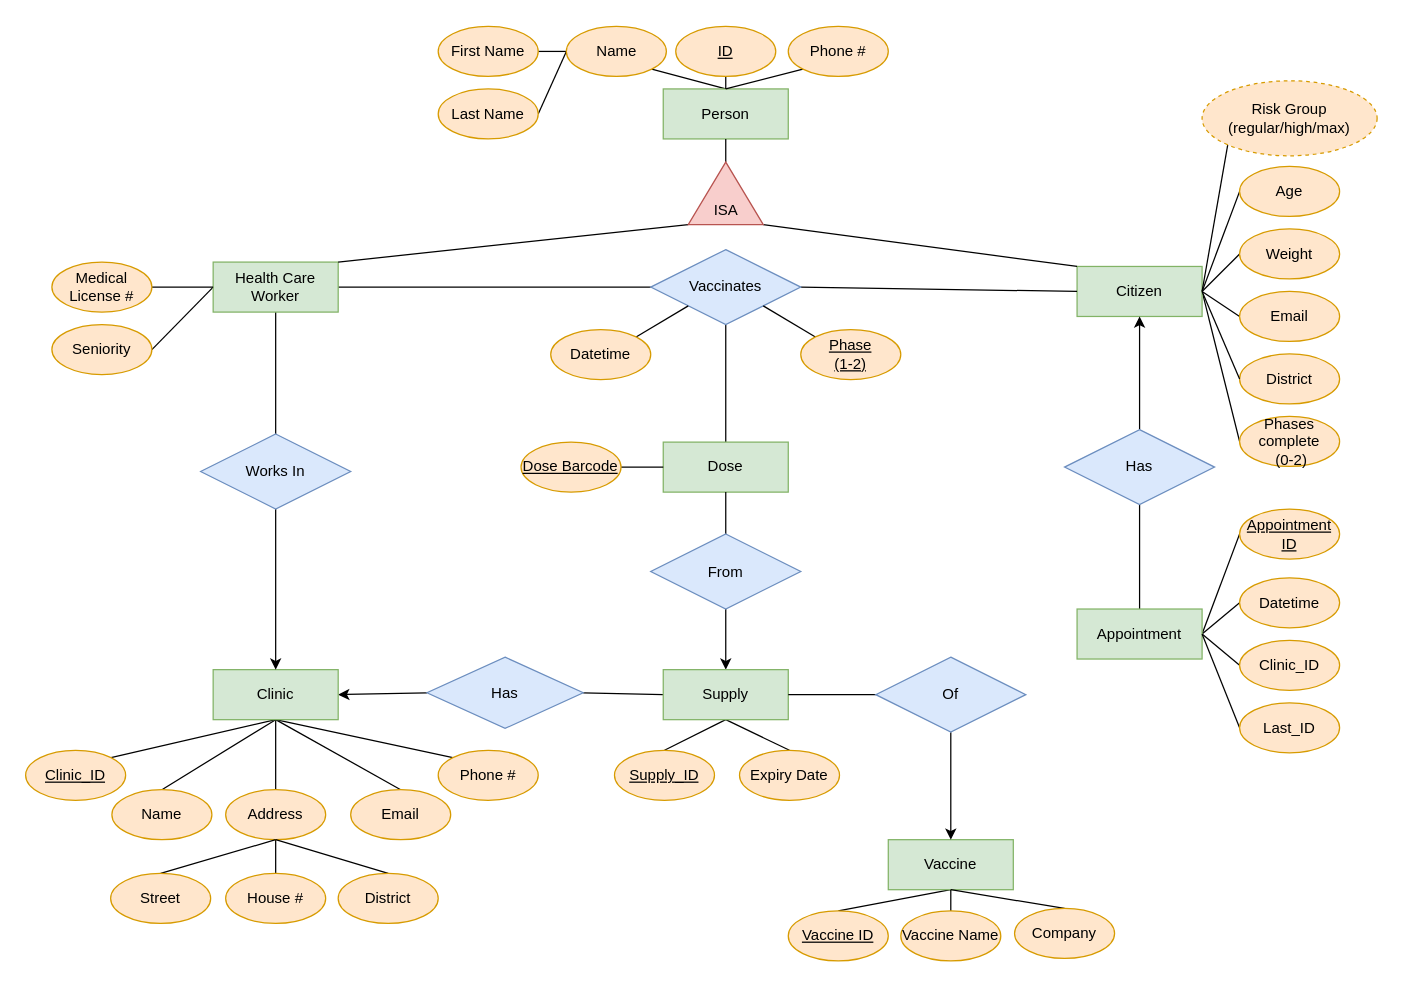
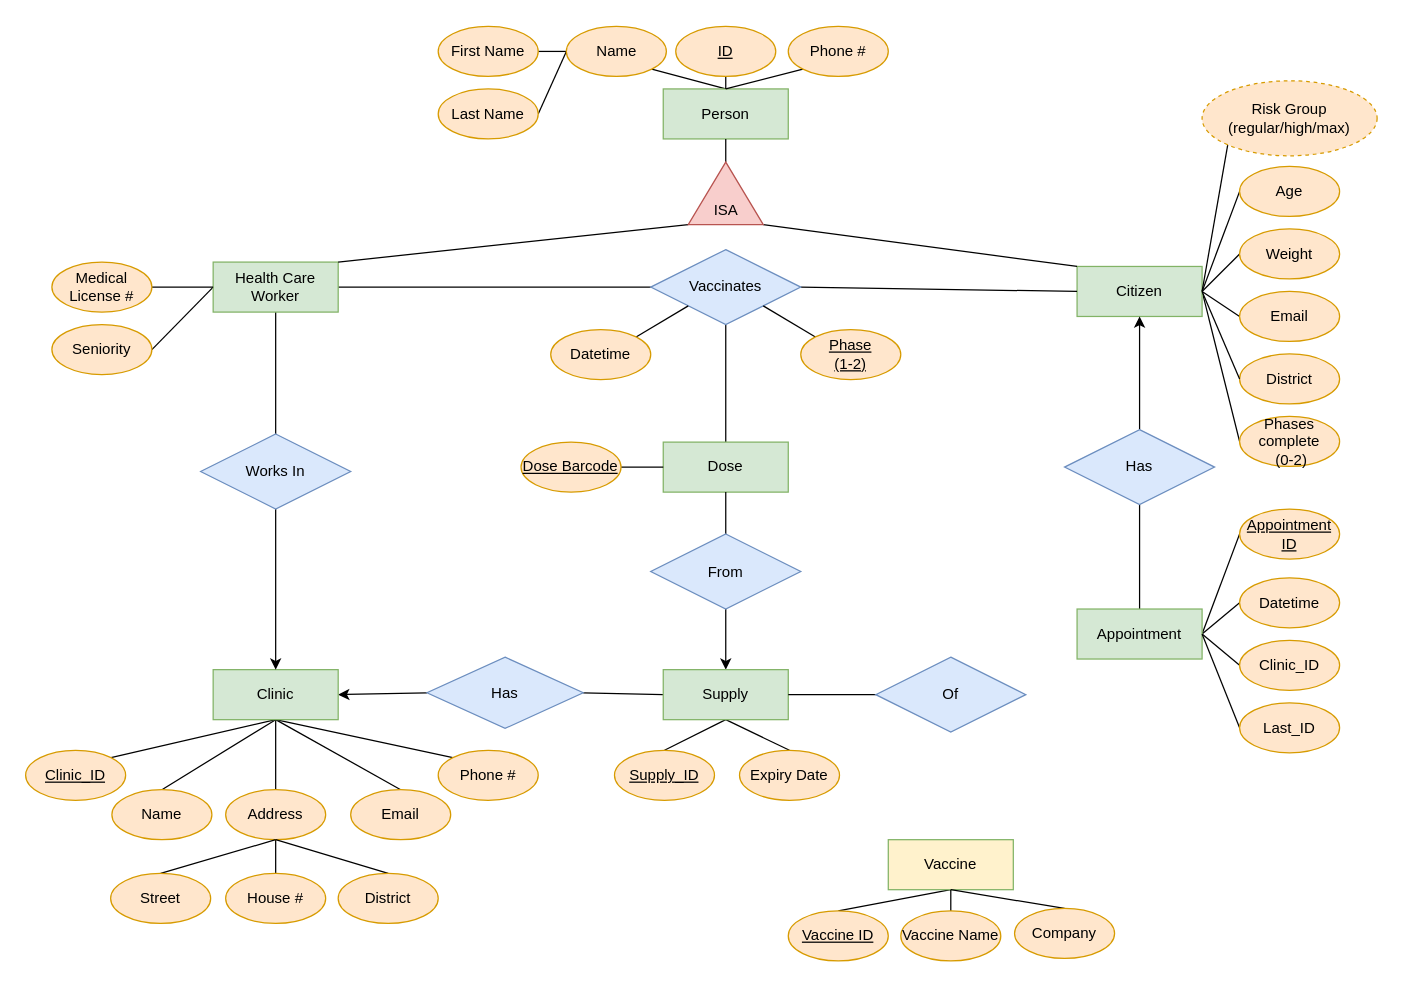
edge "Of" -> "Vaccine": removed
node "Vaccine": fillcolor #d5e8d4 -> #fff2cc
